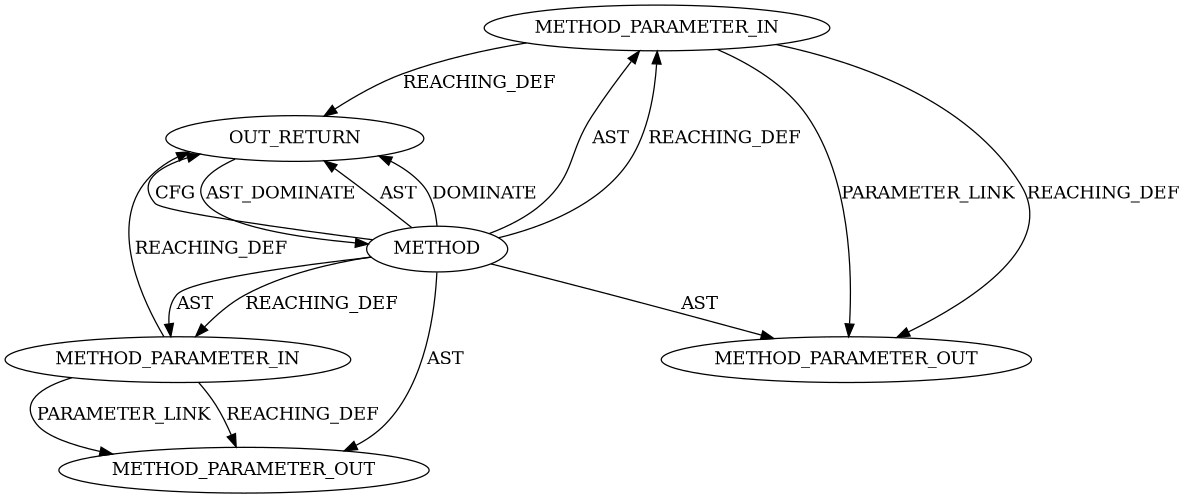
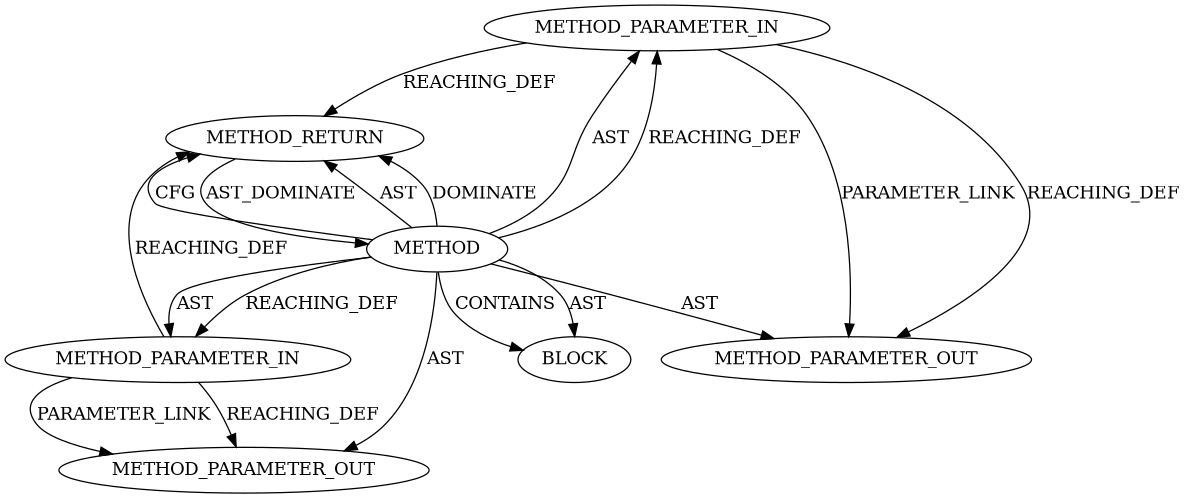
node "OUT_RETURN": label "OUT_RETURN" -> "METHOD_RETURN"
node "BLOCK": added
